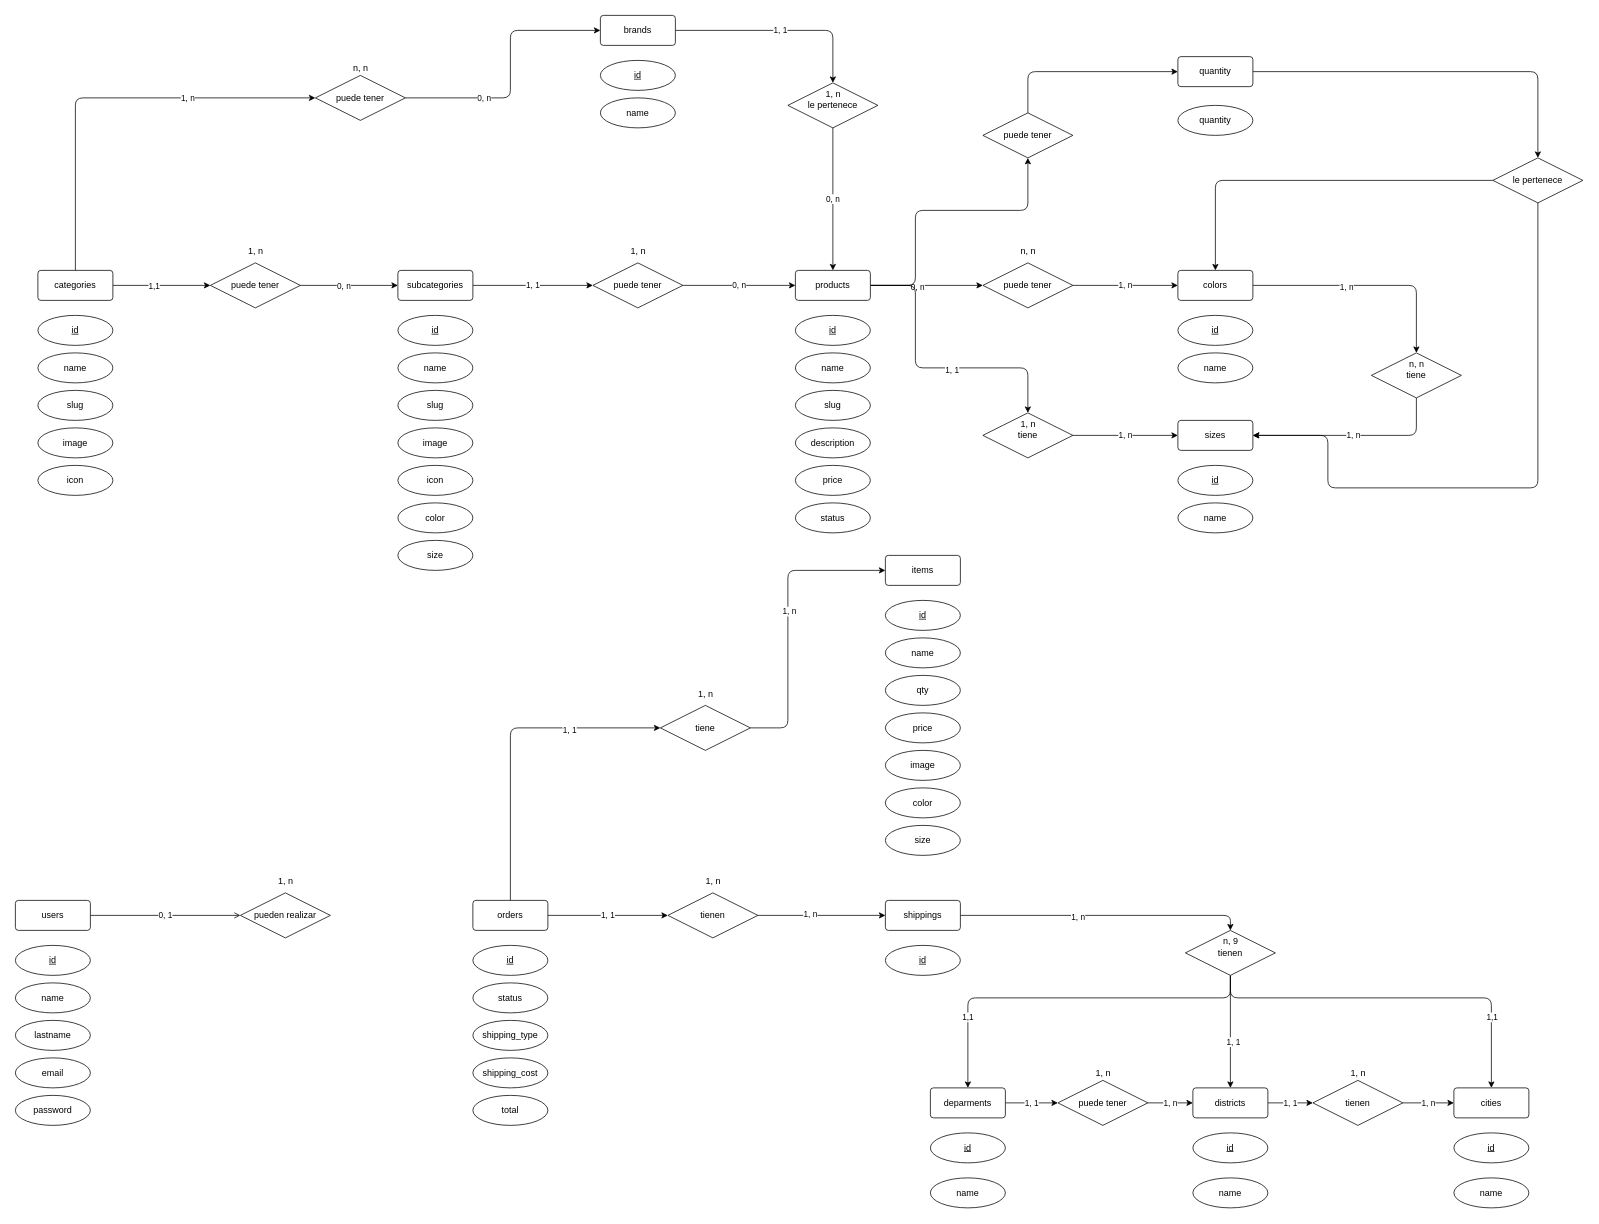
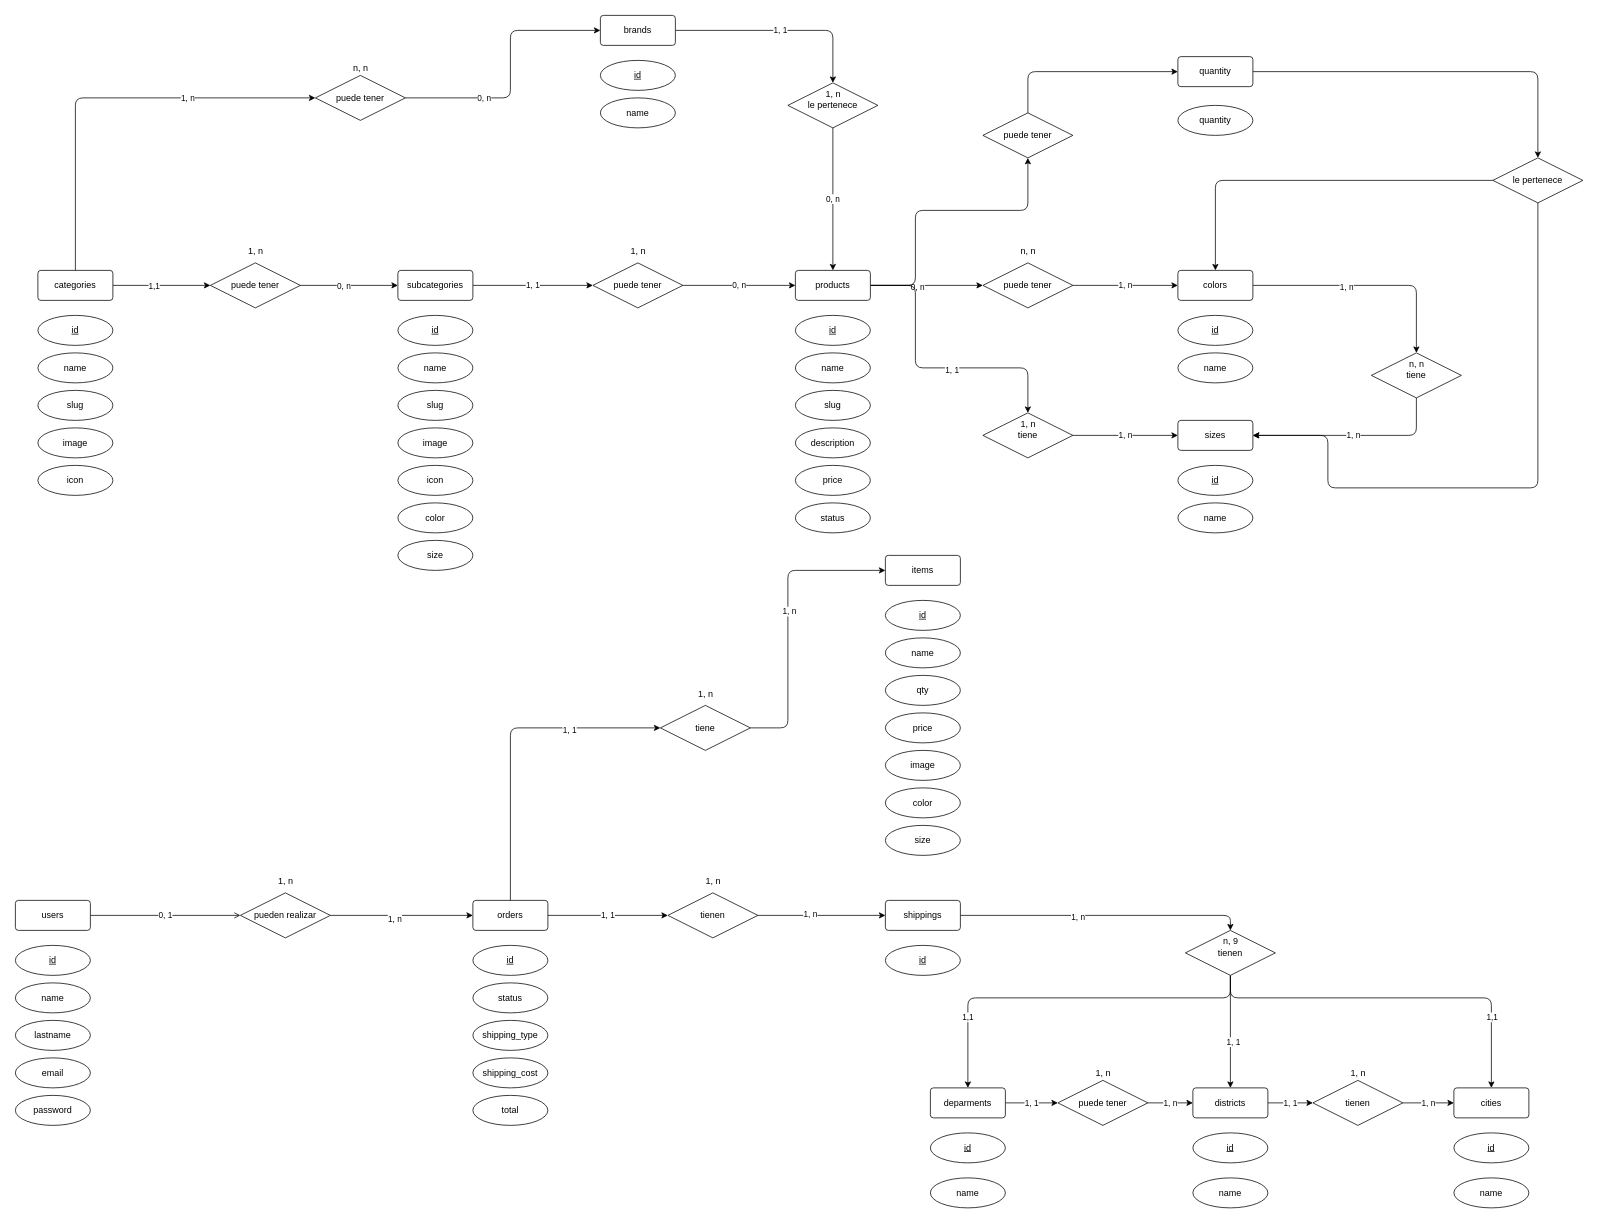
edge "pueden realizar" -> "orders": added, label "1, n"
